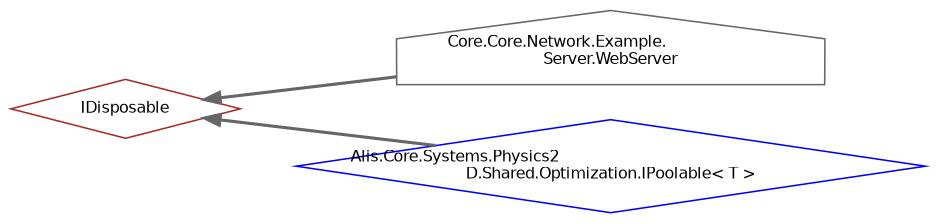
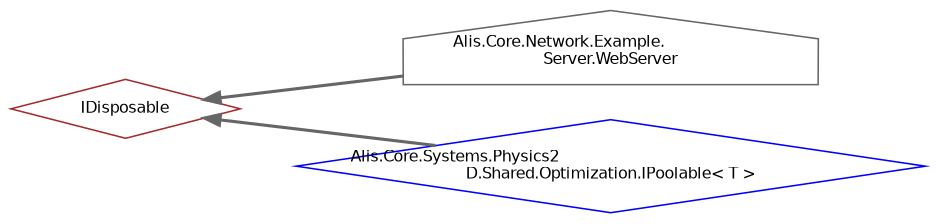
node "Core.Core.Network.Example. Server.WebServer": label "Core.Core.Network.Example. Server.WebServer" -> "Alis.Core.Network.Example. Server.WebServer"
